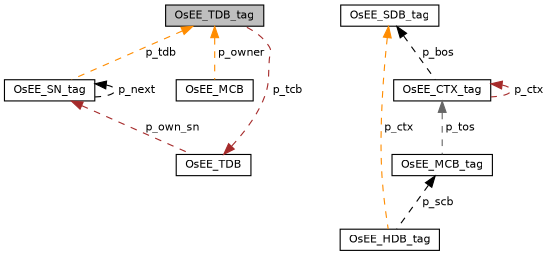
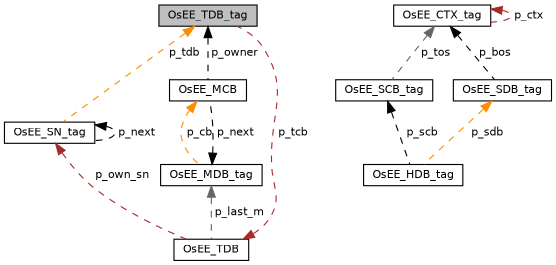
edge "OsEE_CTX_tag" -> "OsEE_SDB_tag": reversed
edge "OsEE_MCB" -> "OsEE_TDB_tag": color darkorange -> black
edge "OsEE_HDB_tag" -> "OsEE_SDB_tag": label " p_ctx" -> " p_sdb"
node "OsEE_MCB_tag": label "OsEE_MCB_tag" -> "OsEE_SCB_tag"
node "OsEE_MDB_tag": added
